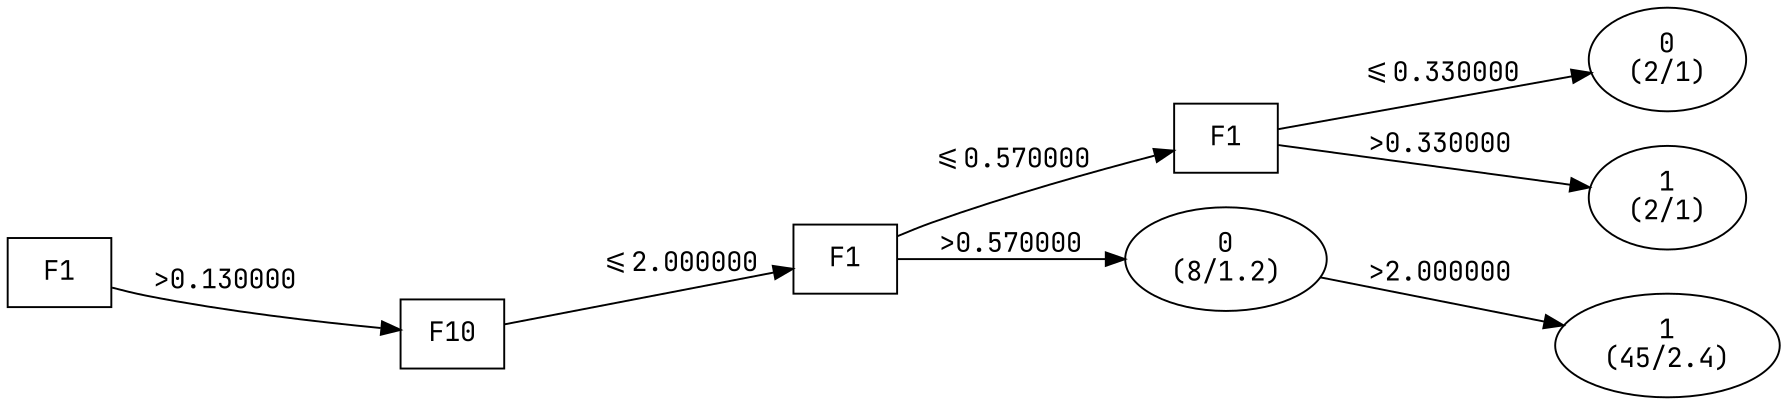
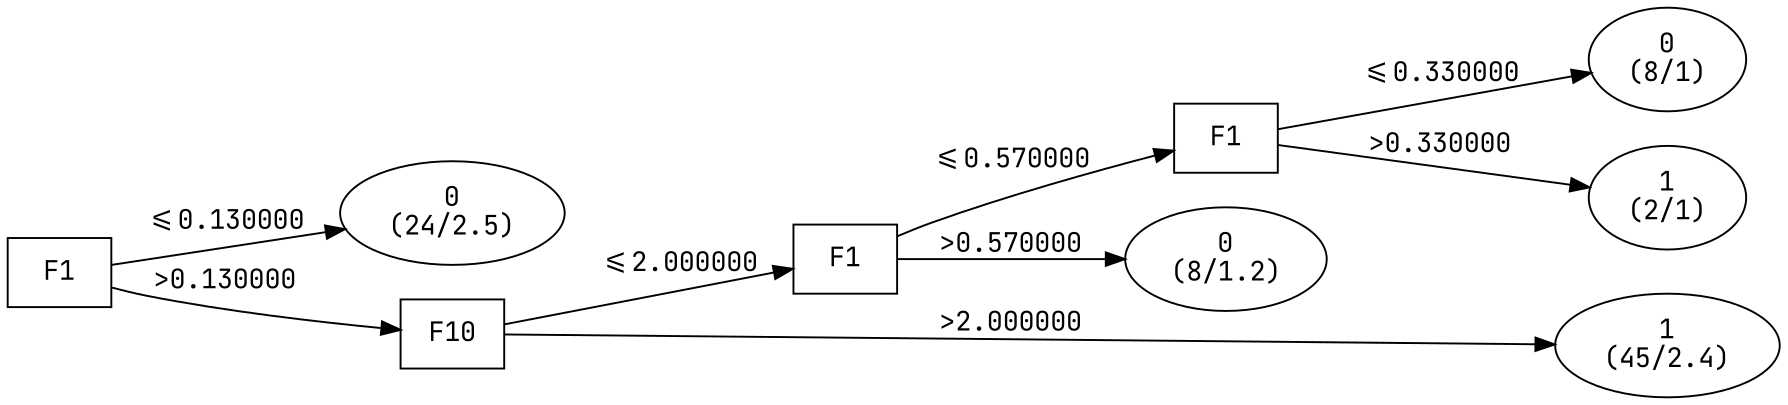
node "0 (2/1)": label "0 (2/1)" -> "0 (8/1)"
node "0 (24/2.5)": added
edge "0 (8/1.2)" -> "1 (45/2.4)": now "F10" -> "1 (45/2.4)"
